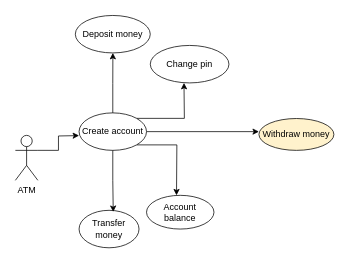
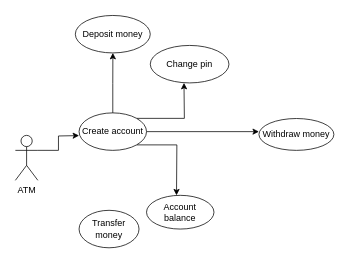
node "Withdraw money": fillcolor #fff2cc -> #ffffff
edge "Create account" -> "Transfer money": removed
